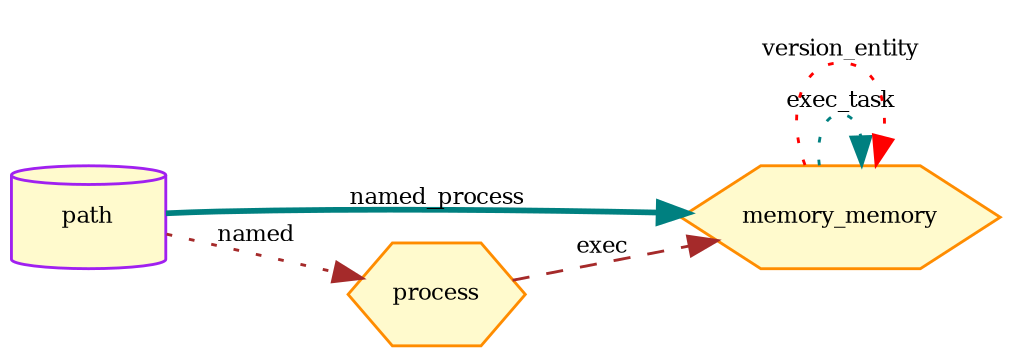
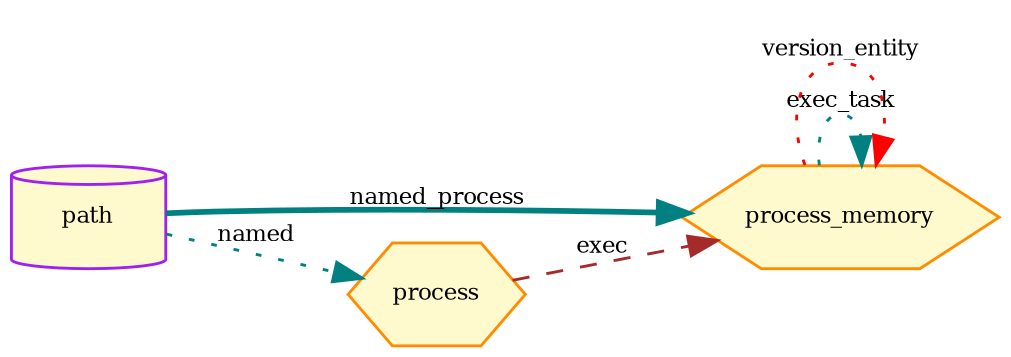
node "memory_memory": label "memory_memory" -> "process_memory"
edge "path" -> "process": color brown -> teal
